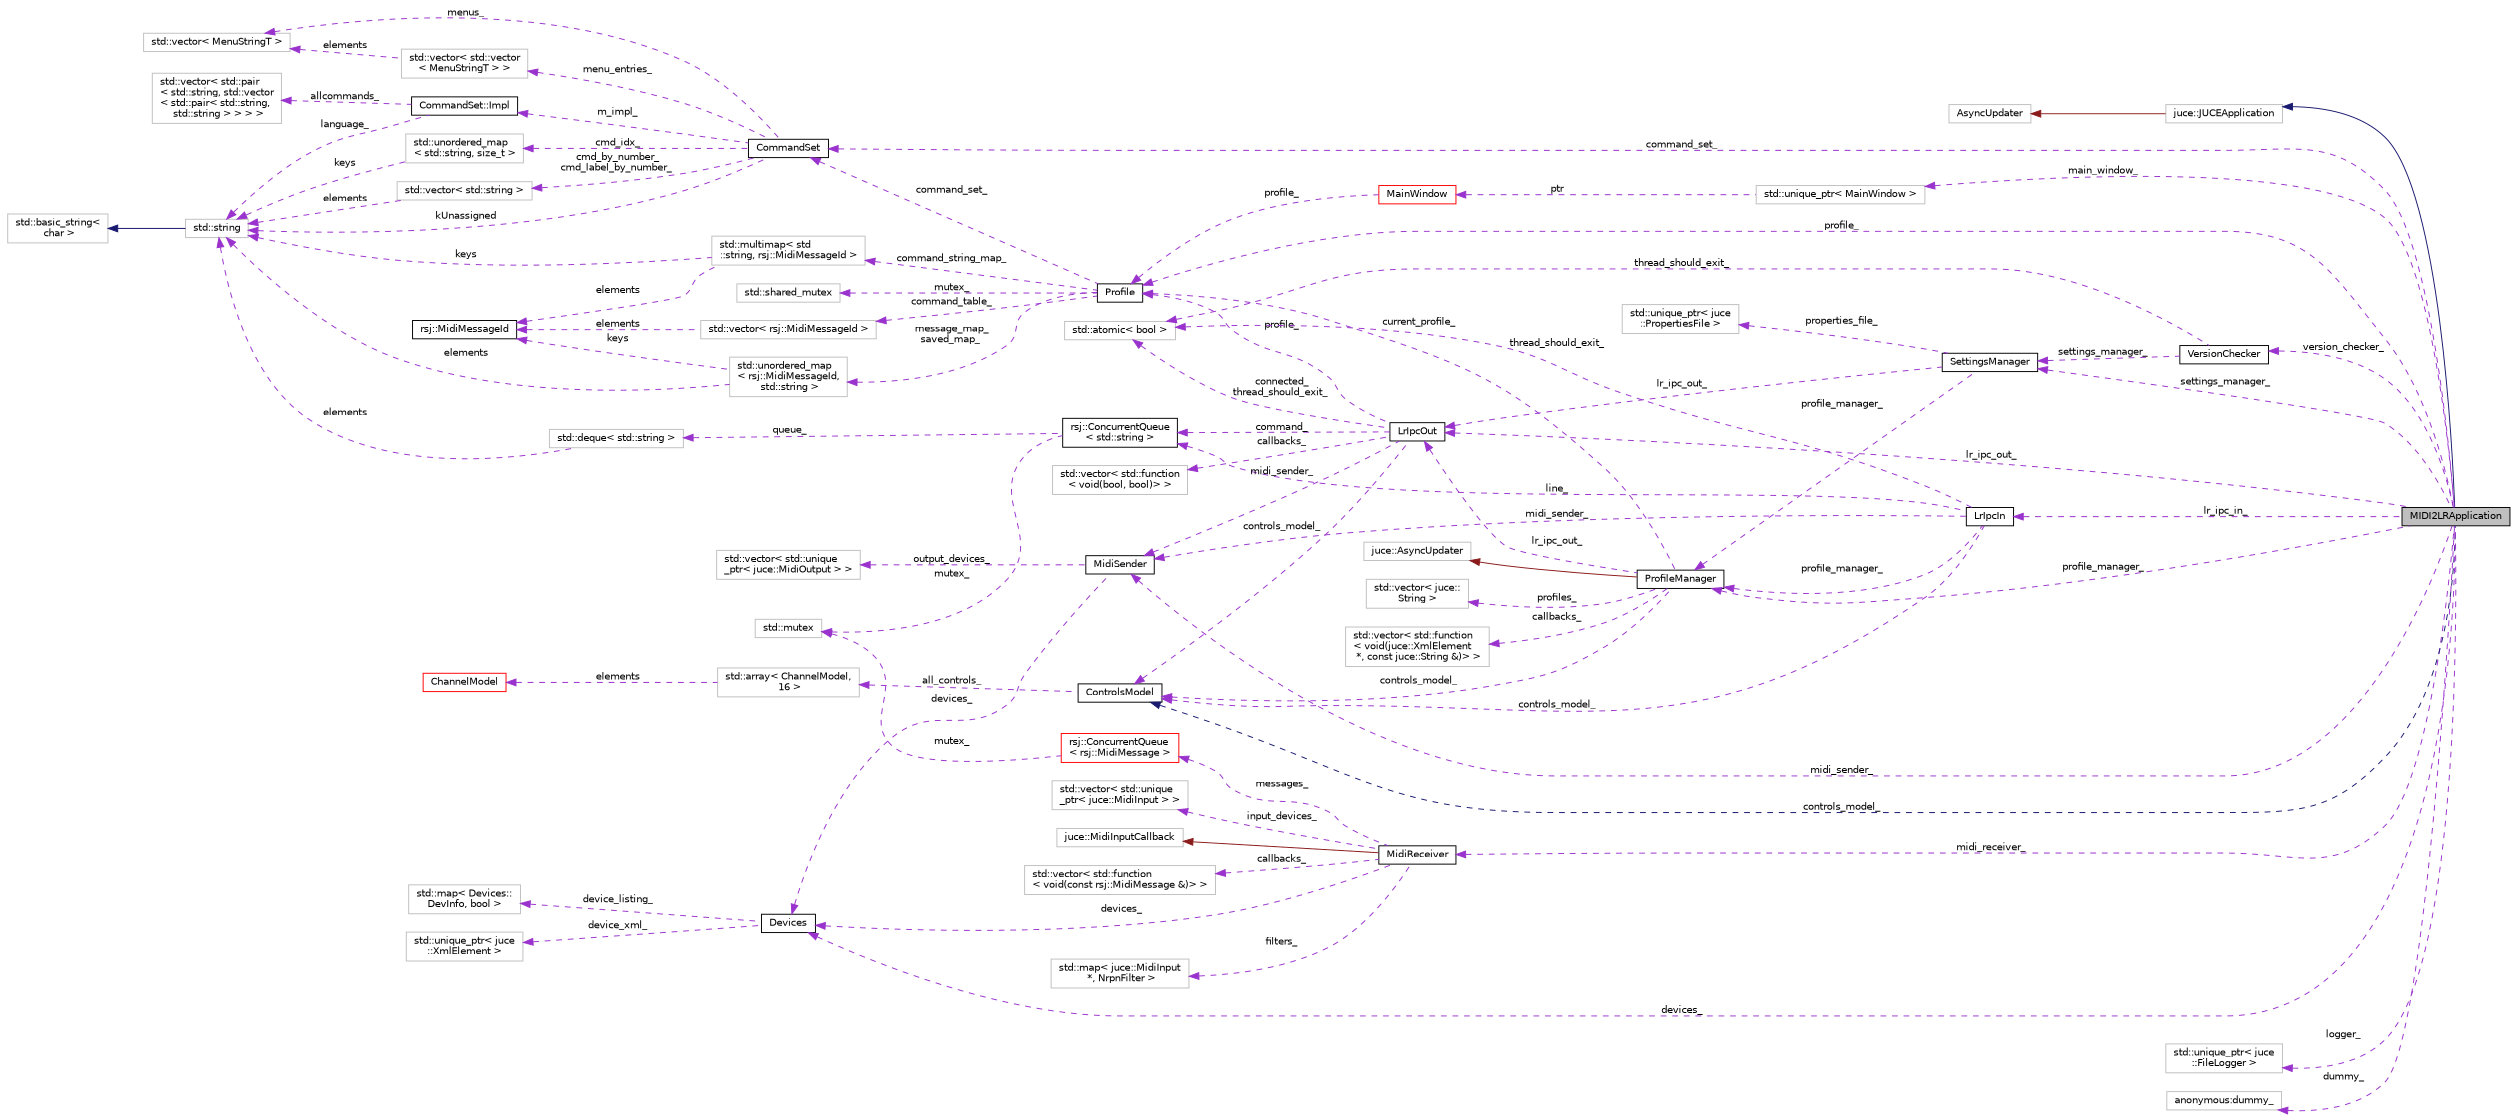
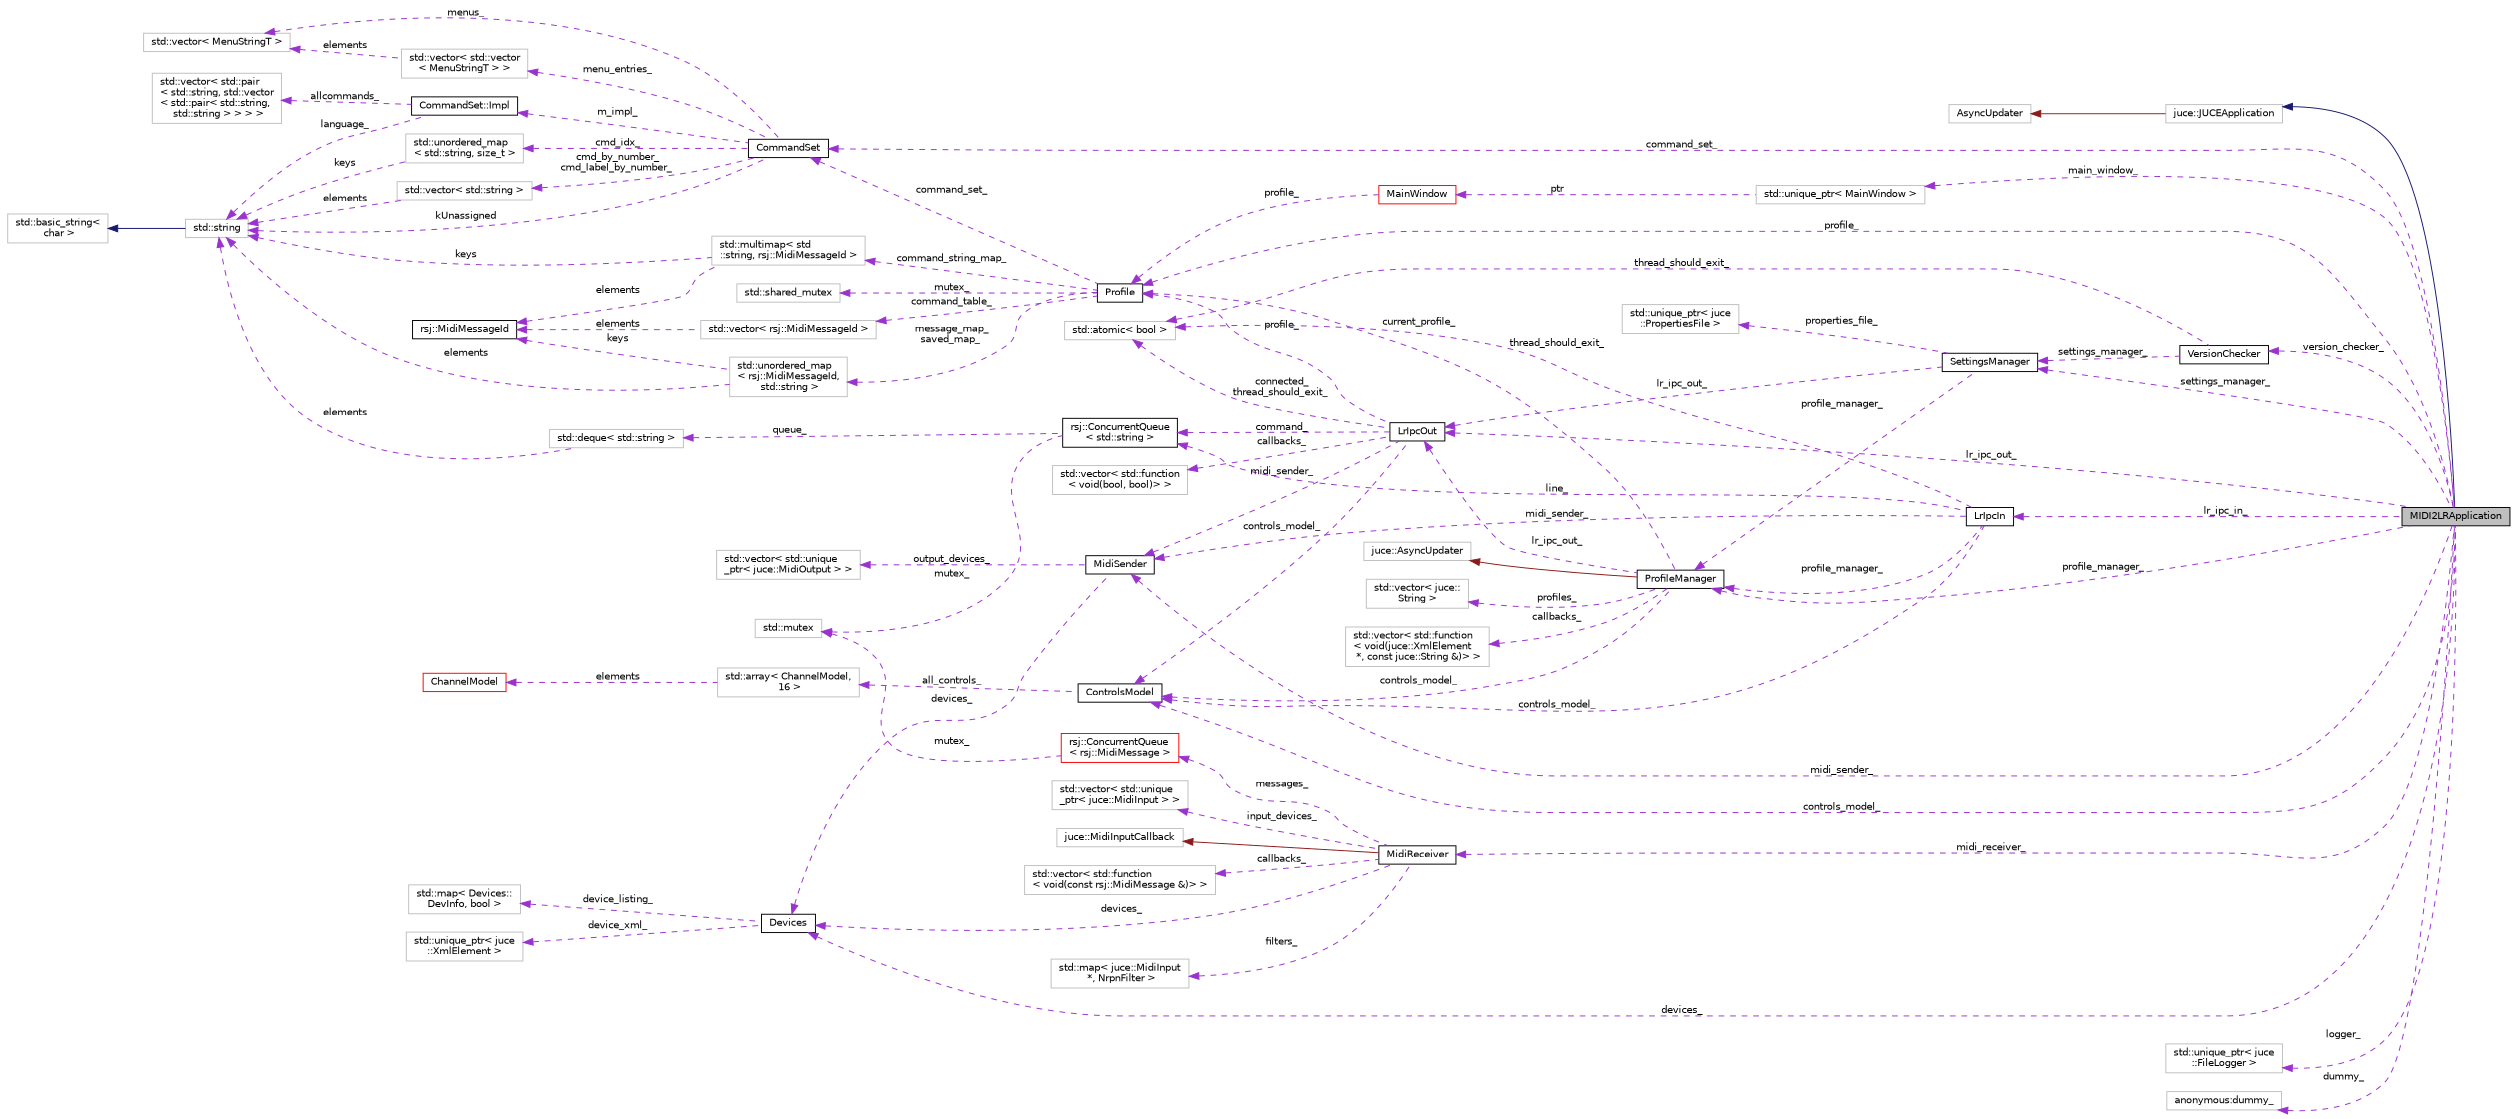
edge "MIDI2LRApplication" -> "ControlsModel": color midnightblue -> darkorchid3
